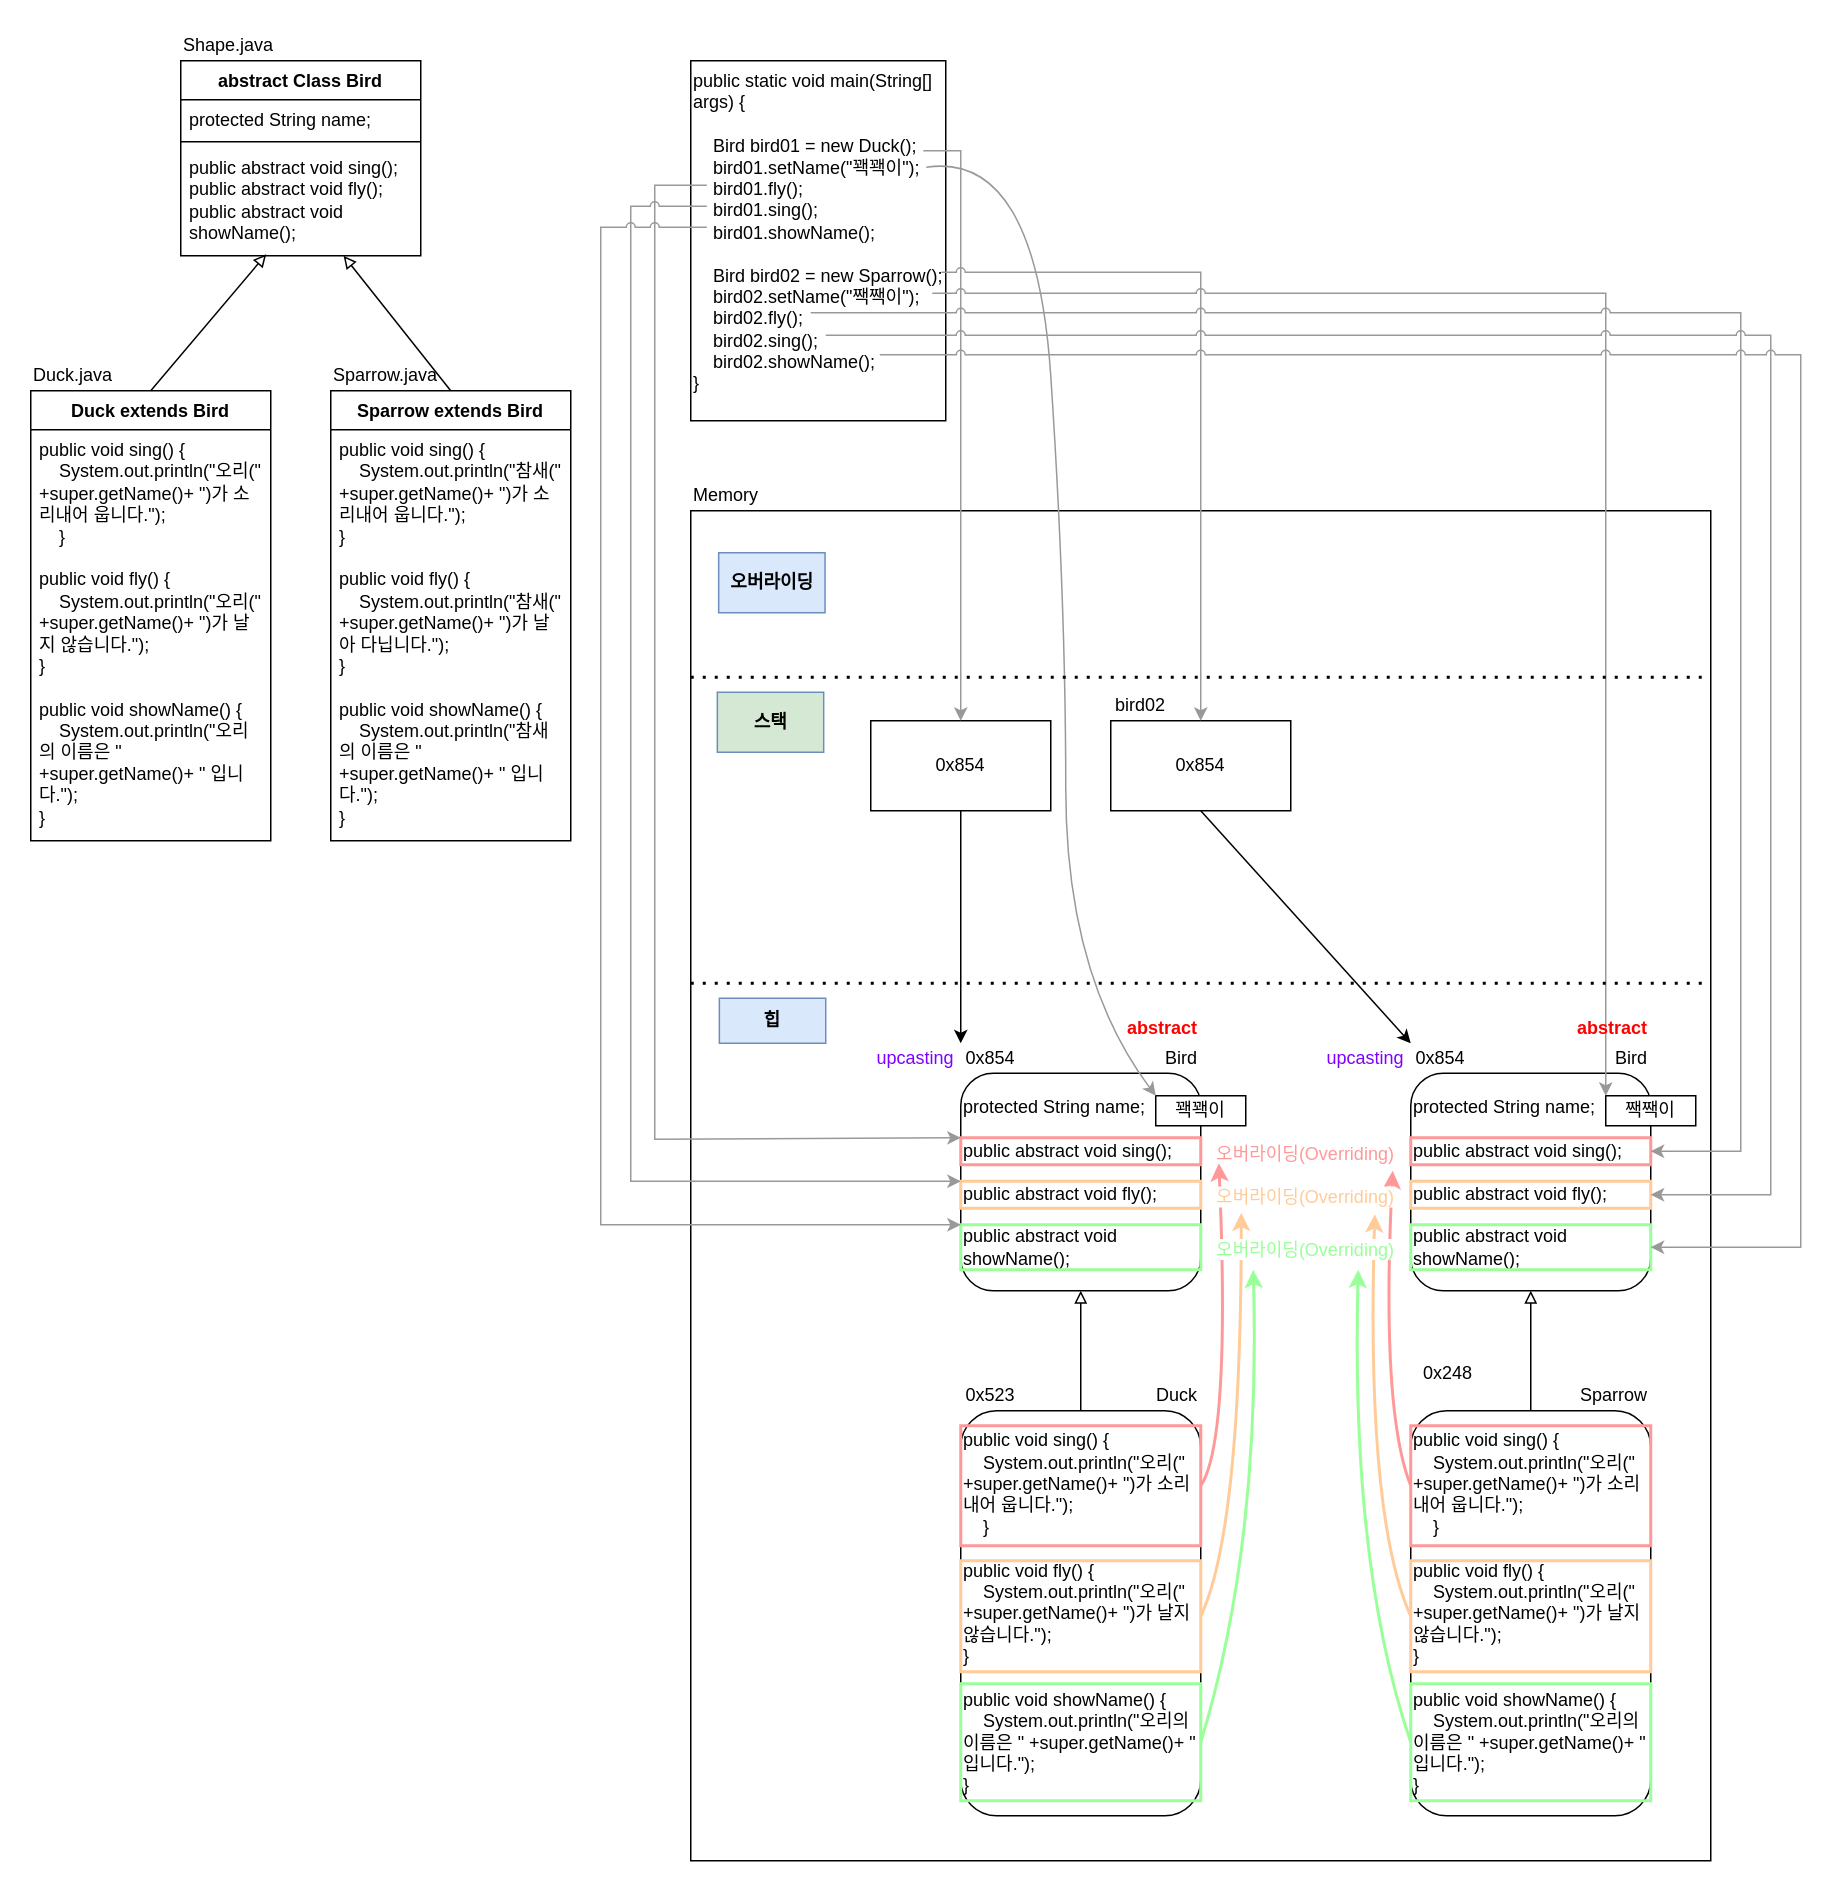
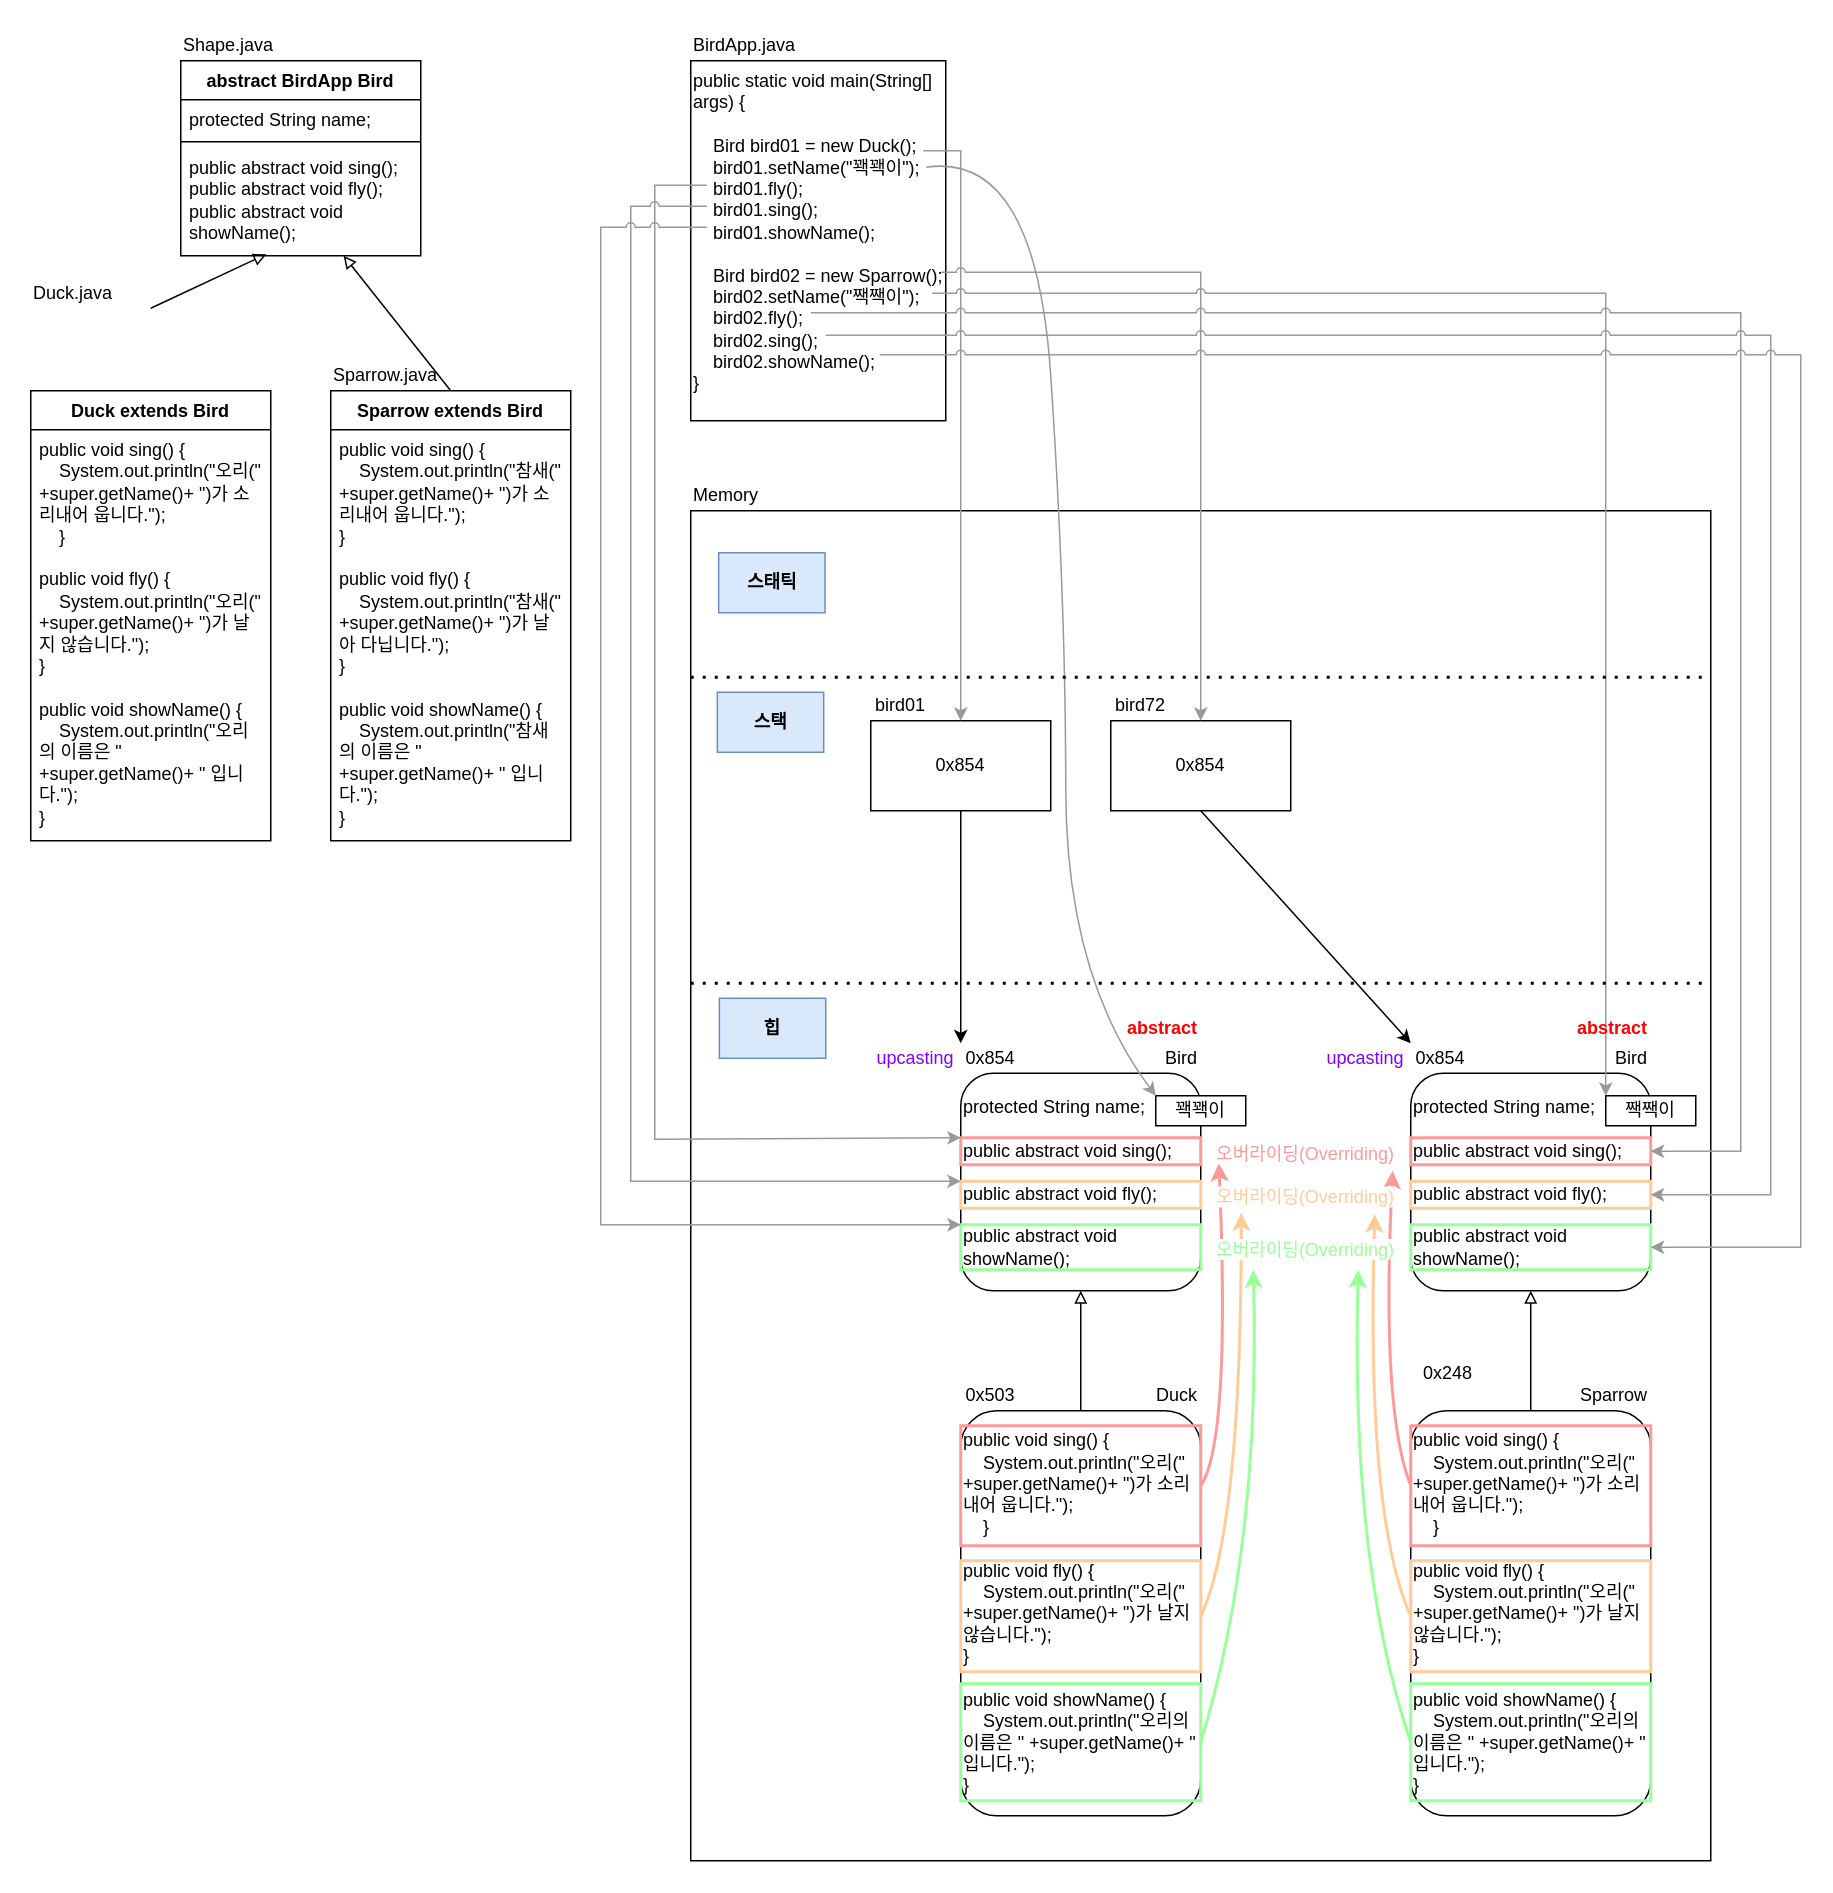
node "BirdApp.java": added
node "abstract Class Bird": label "abstract Class Bird" -> "abstract BirdApp Bird"
node "Duck.java": moved (151, 376) -> (151, 293)
node "오버라이딩": label "오버라이딩" -> "스태틱"
node "bird01": added
node "bird02": label "bird02" -> "bird72"
node "스택": fillcolor #d5e8d4 -> #dae8fc
node "힙": size 106x45 -> 106x60
node "0x523": label "0x523" -> "0x503"
